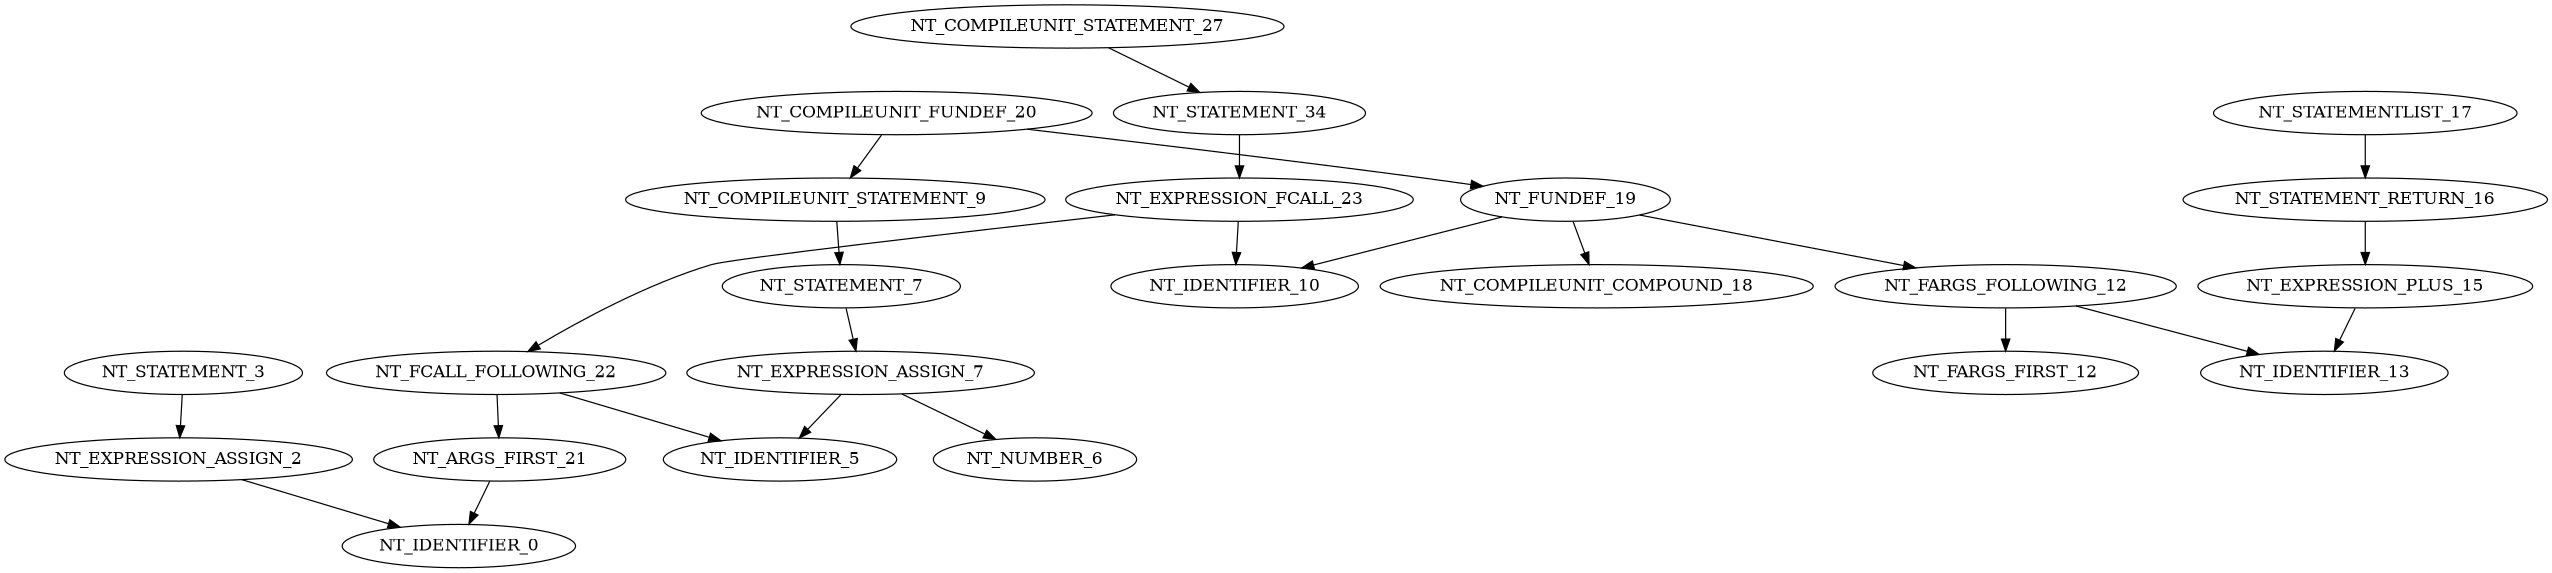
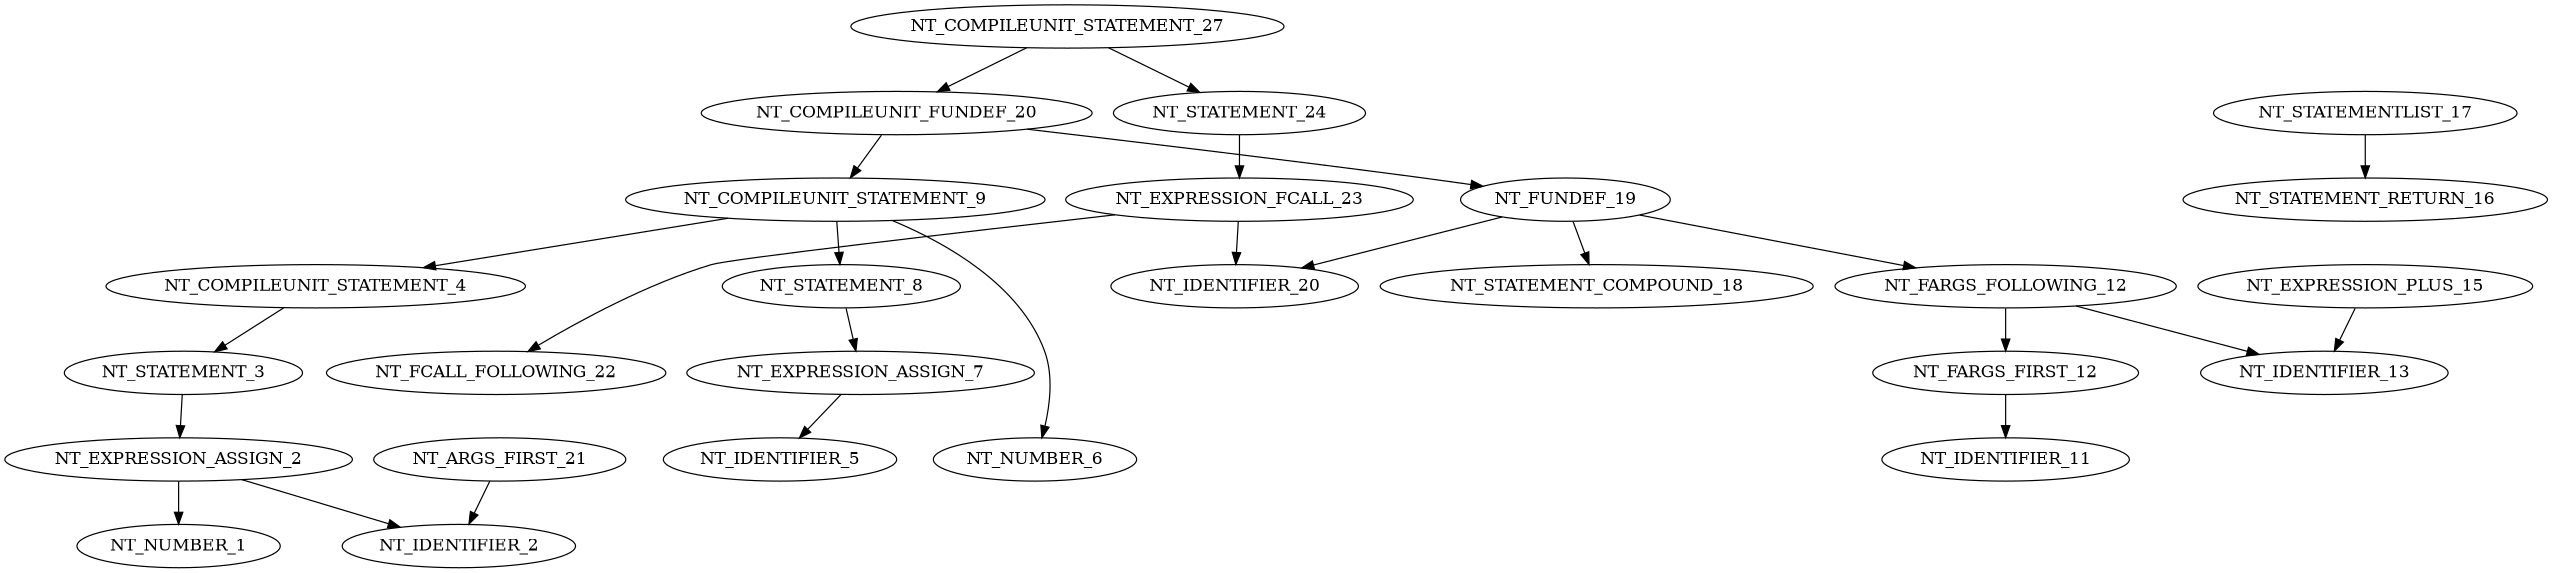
edge "NT_COMPILEUNIT_STATEMENT_27" -> "NT_COMPILEUNIT_FUNDEF_20": added
node "NT_STATEMENT_34": label "NT_STATEMENT_34" -> "NT_STATEMENT_24"
edge "NT_STATEMENT_RETURN_16" -> "NT_EXPRESSION_PLUS_15": removed
node "NT_COMPILEUNIT_STATEMENT_4": added
node "NT_STATEMENT_7": label "NT_STATEMENT_7" -> "NT_STATEMENT_8"
node "NT_IDENTIFIER_10": label "NT_IDENTIFIER_10" -> "NT_IDENTIFIER_20"
node "NT_COMPILEUNIT_COMPOUND_18": label "NT_COMPILEUNIT_COMPOUND_18" -> "NT_STATEMENT_COMPOUND_18"
edge "NT_FCALL_FOLLOWING_22" -> "NT_ARGS_FIRST_21": removed
edge "NT_EXPRESSION_ASSIGN_7" -> "NT_NUMBER_6": now "NT_COMPILEUNIT_STATEMENT_9" -> "NT_NUMBER_6"
edge "NT_FCALL_FOLLOWING_22" -> "NT_IDENTIFIER_5": removed
node "NT_IDENTIFIER_11": added
node "NT_NUMBER_1": added
node "NT_IDENTIFIER_0": label "NT_IDENTIFIER_0" -> "NT_IDENTIFIER_2"
